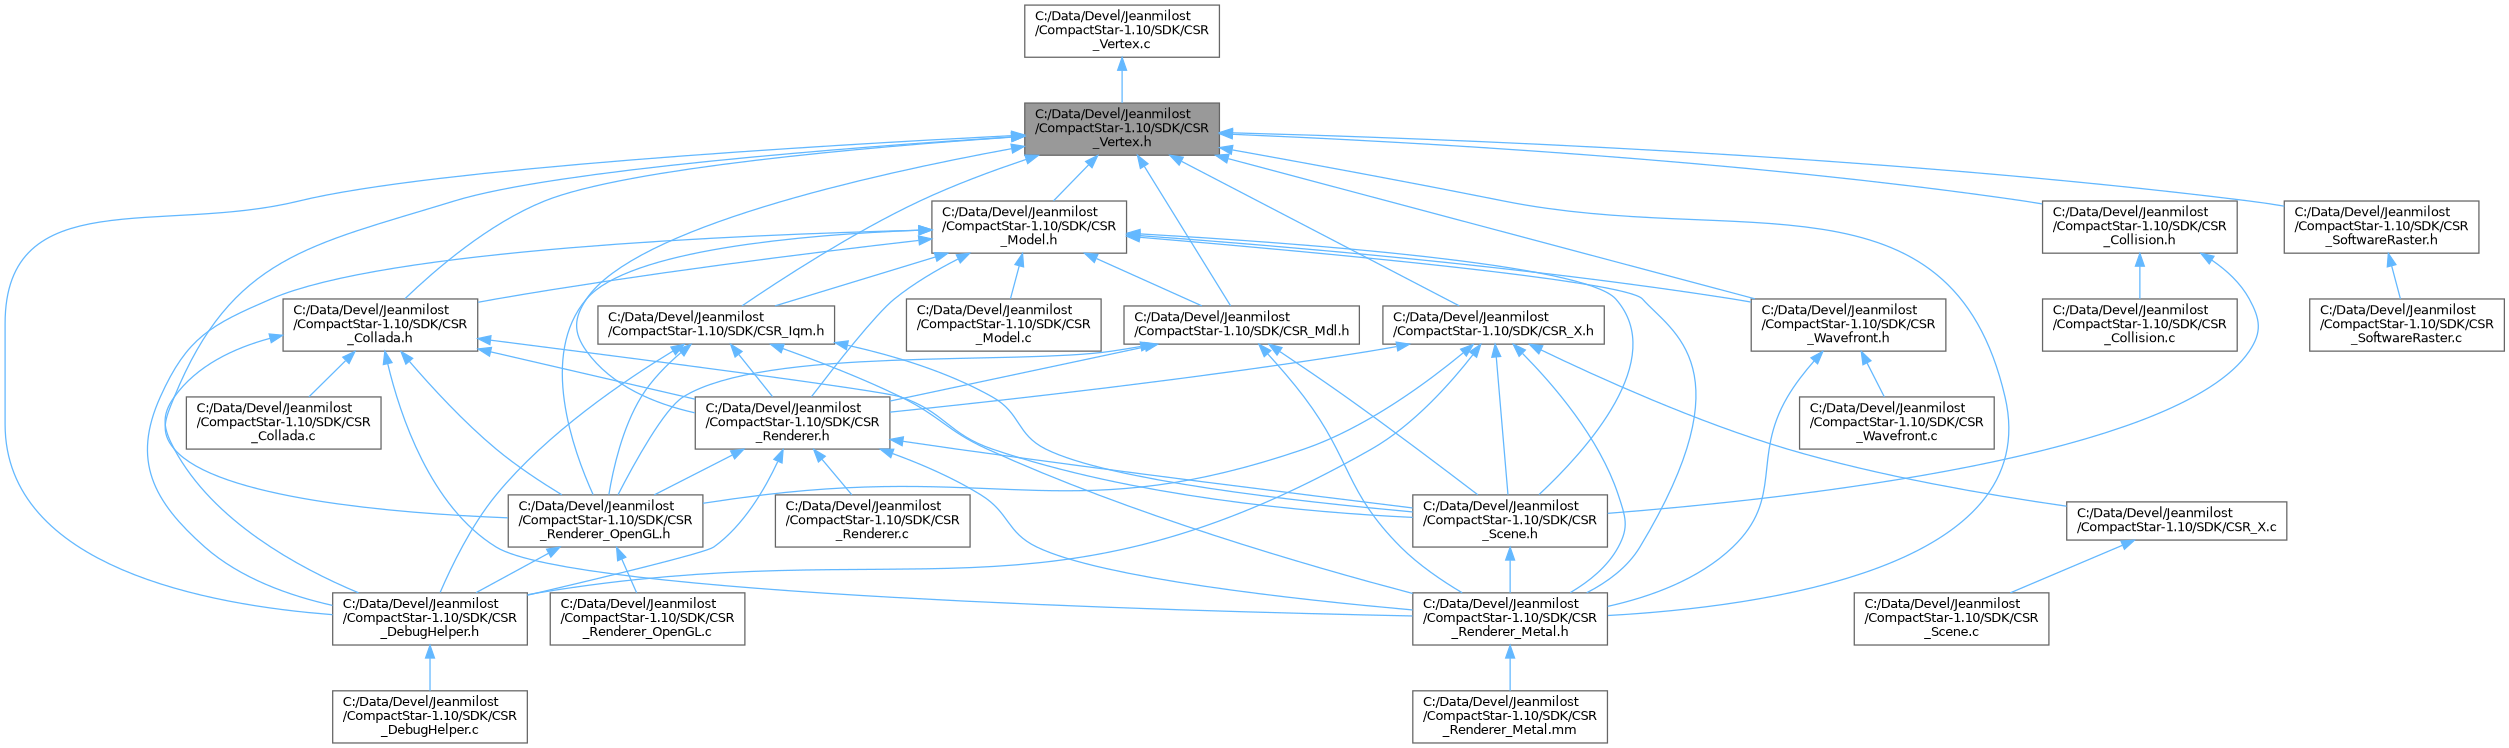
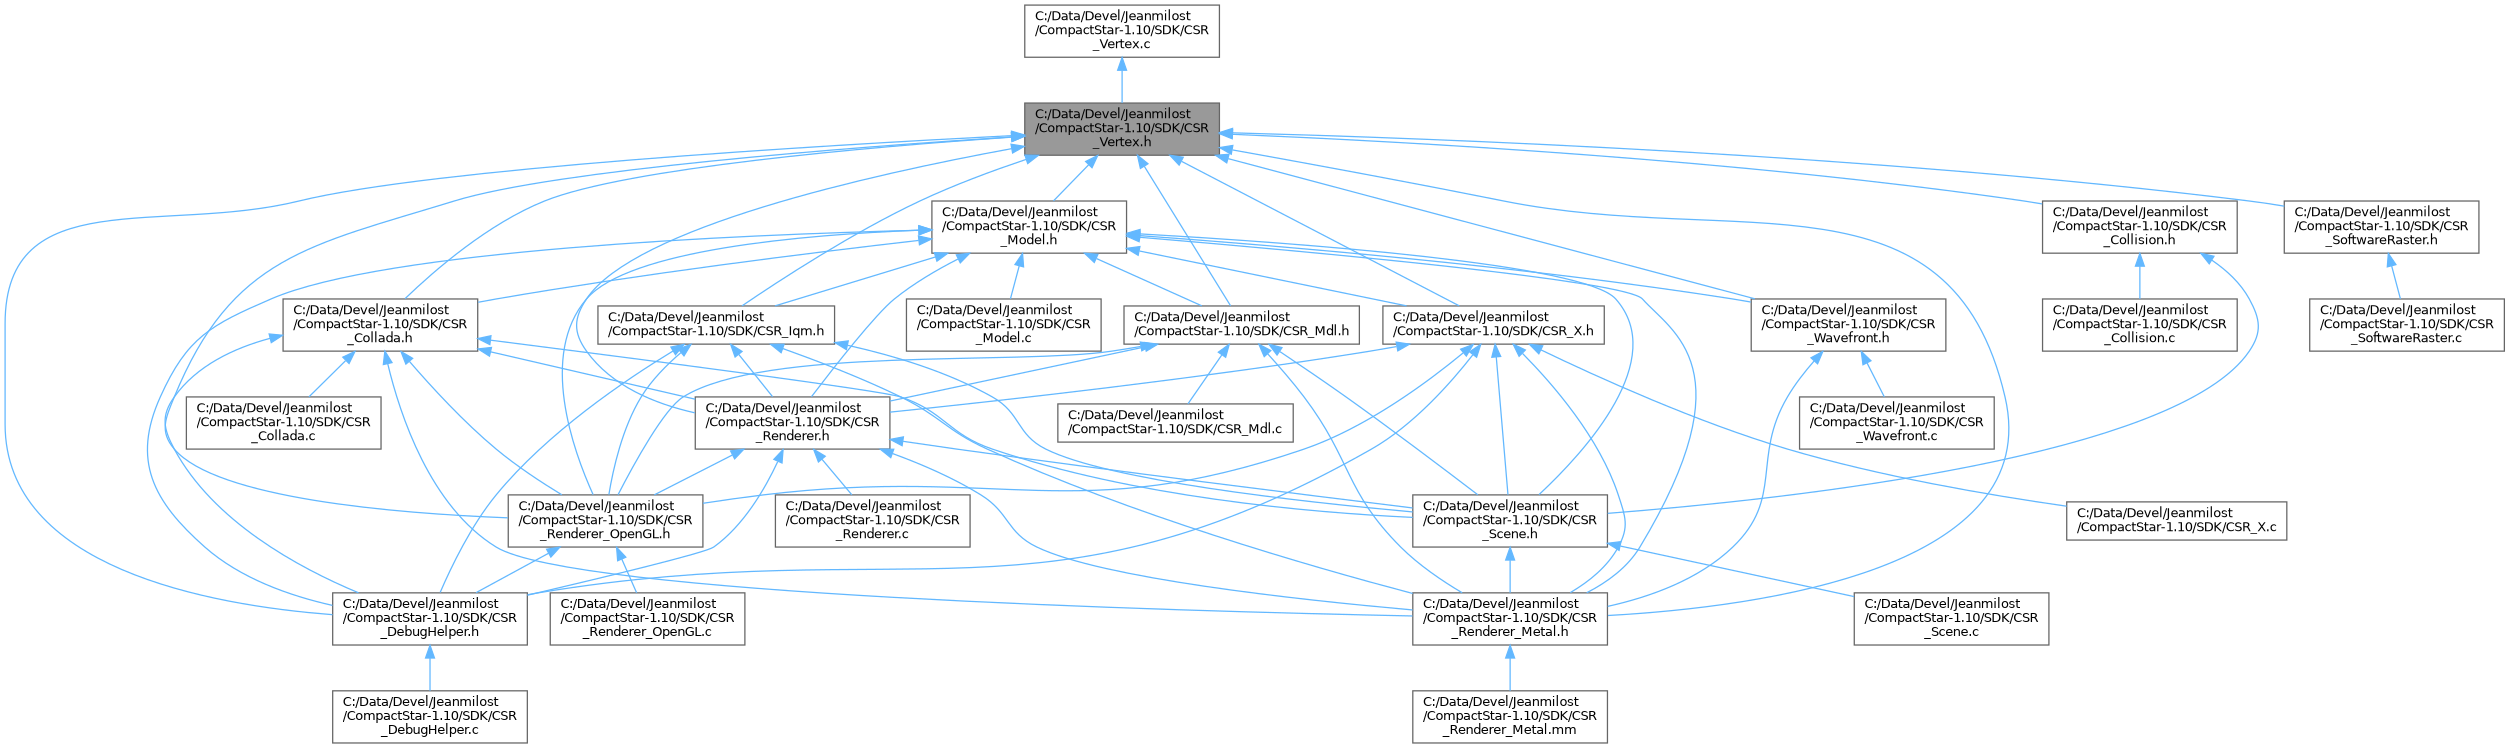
edge "C:/Data/Devel/Jeanmilost /CompactStar-1.10/SDK/CSR_X.h" -> "C:/Data/Devel/Jeanmilost /CompactStar-1.10/SDK/CSR _Model.h": added
node "C:/Data/Devel/Jeanmilost /CompactStar-1.10/SDK/CSR_Mdl.c": added
edge "C:/Data/Devel/Jeanmilost /CompactStar-1.10/SDK/CSR _Scene.c" -> "C:/Data/Devel/Jeanmilost /CompactStar-1.10/SDK/CSR_X.c": now "C:/Data/Devel/Jeanmilost /CompactStar-1.10/SDK/CSR _Scene.c" -> "C:/Data/Devel/Jeanmilost /CompactStar-1.10/SDK/CSR _Scene.h"
